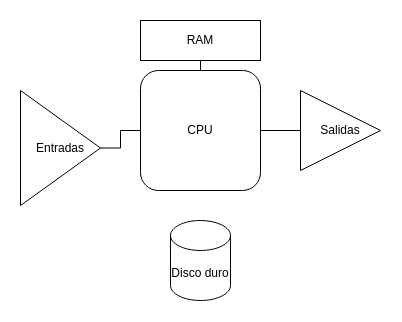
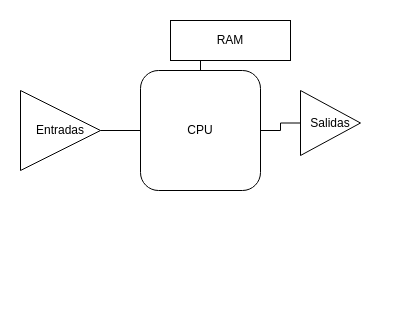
node "RAM": moved (201, 41) -> (231, 41)
node "Salidas": size 80x80 -> 60x65
node "Entradas": size 80x115 -> 80x80
node "Disco duro": removed
